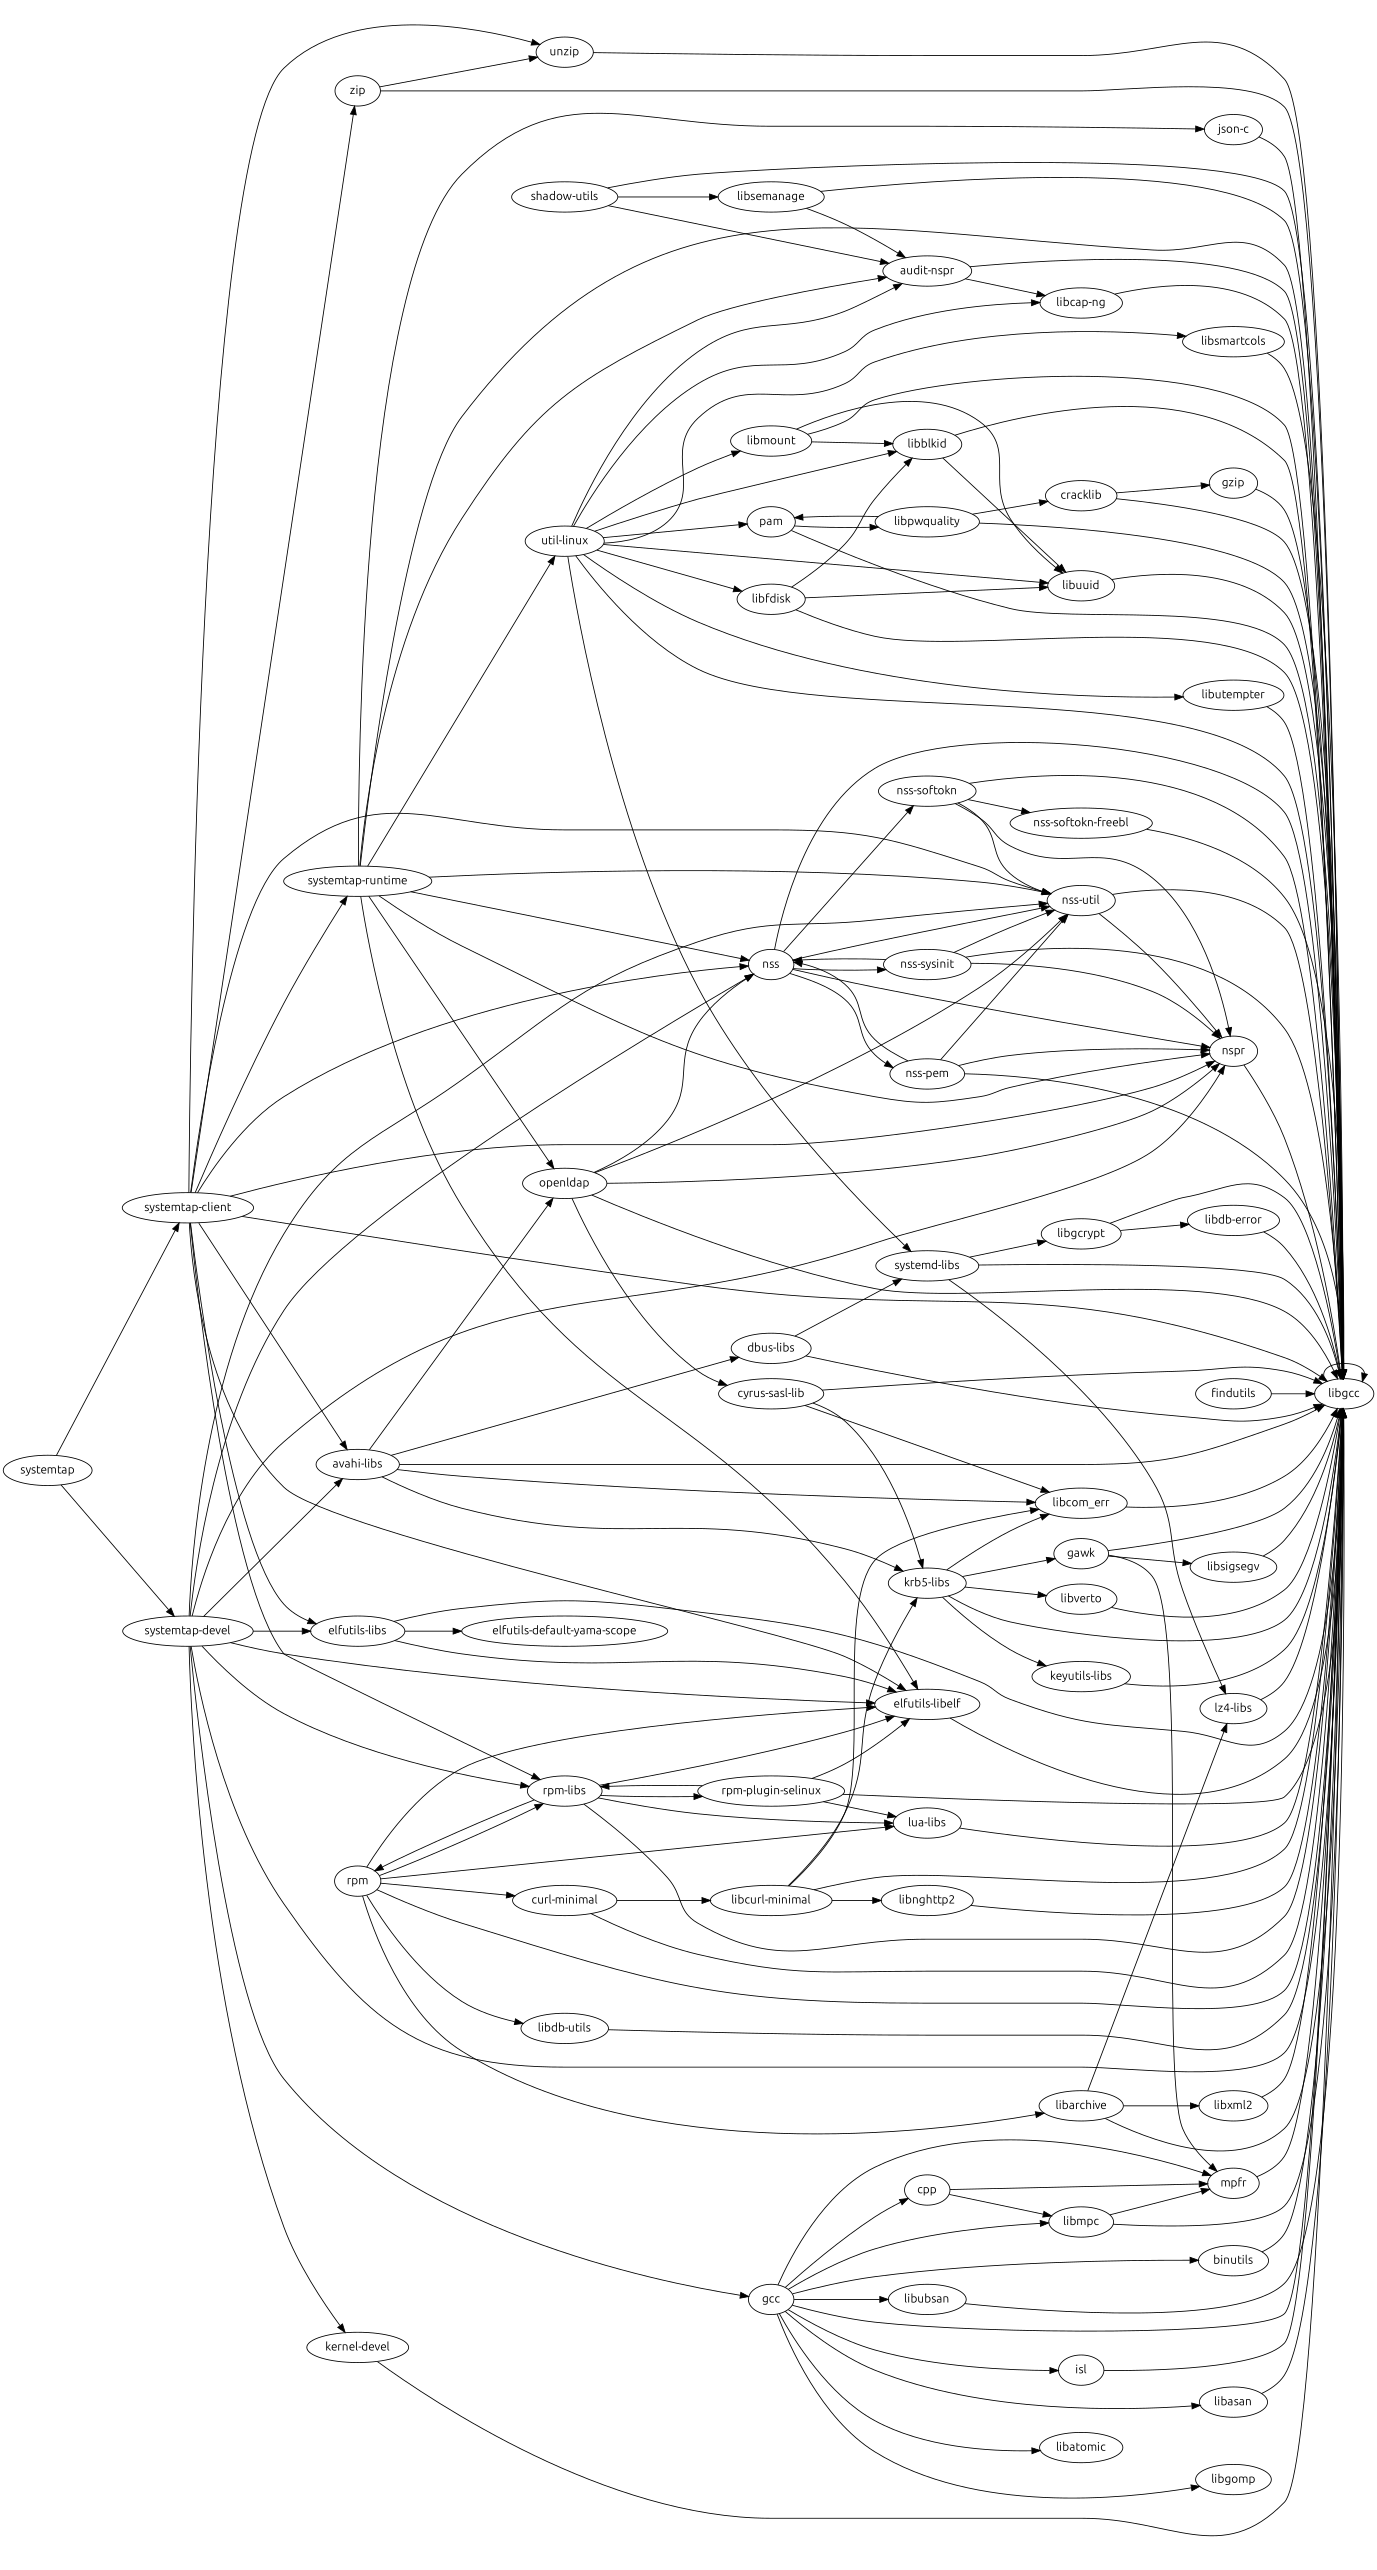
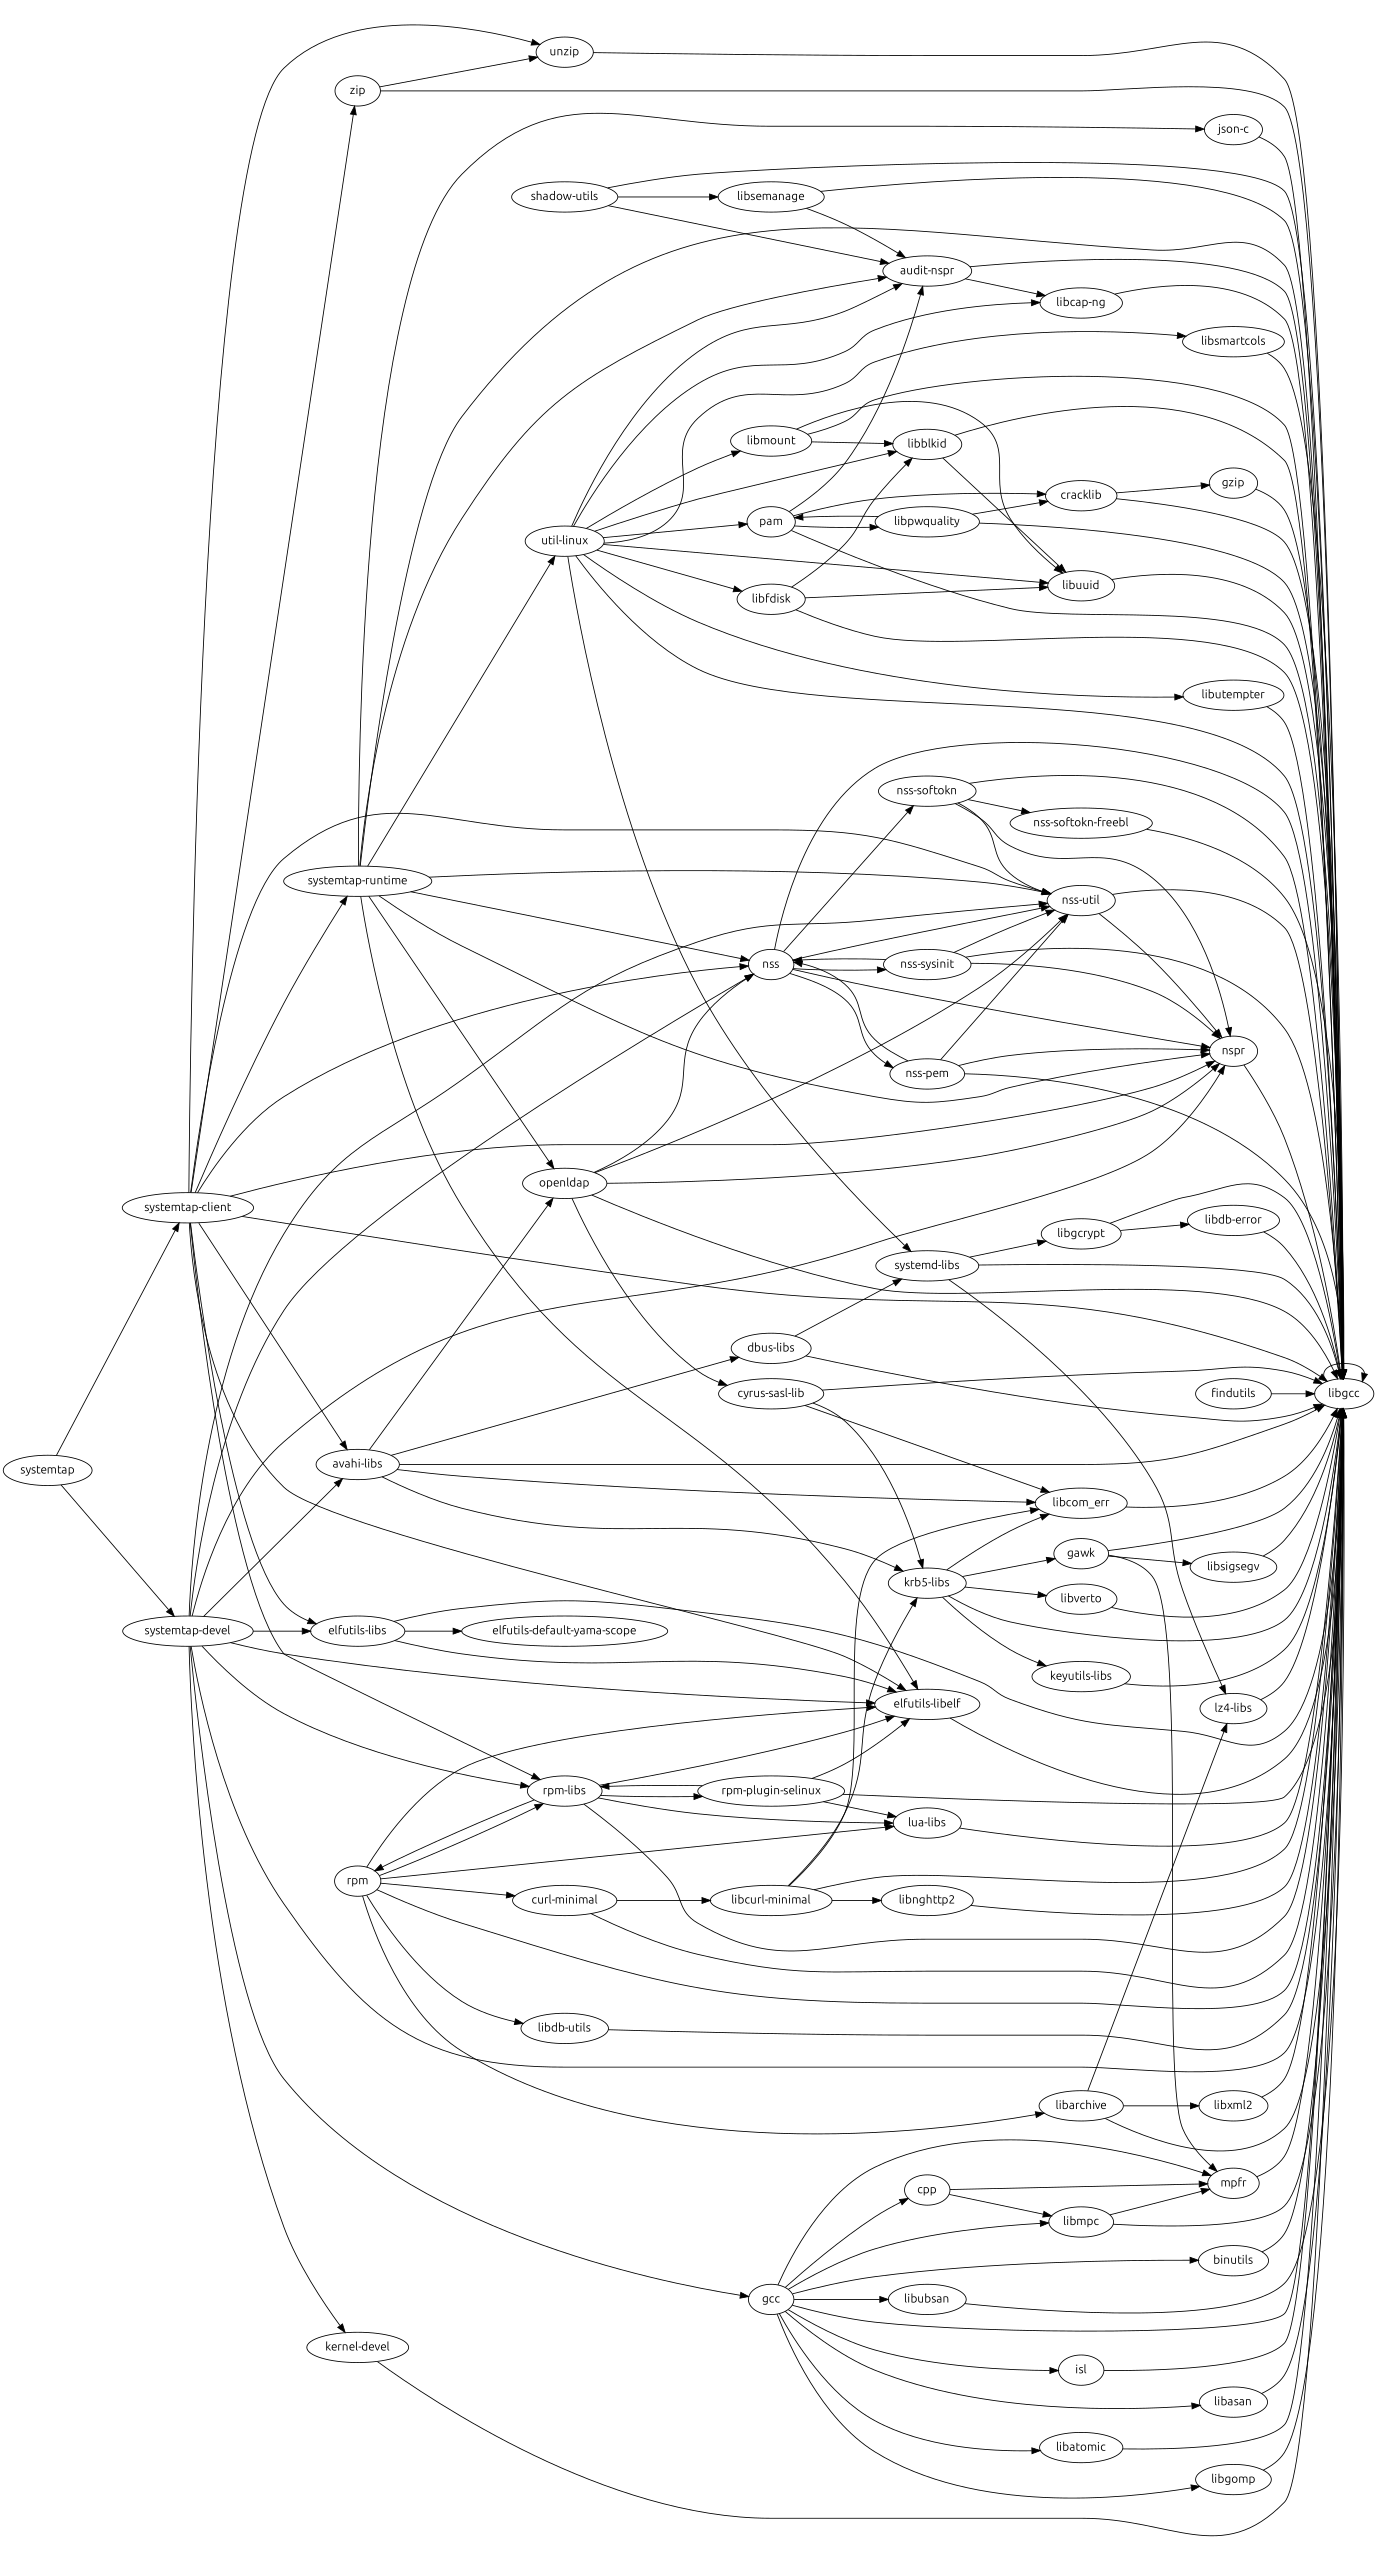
edge "pam" -> "audit-nspr": added
edge "pam" -> "cracklib": added
edge "libatomic" -> "libgcc": added
edge "libgomp" -> "libgcc": added
